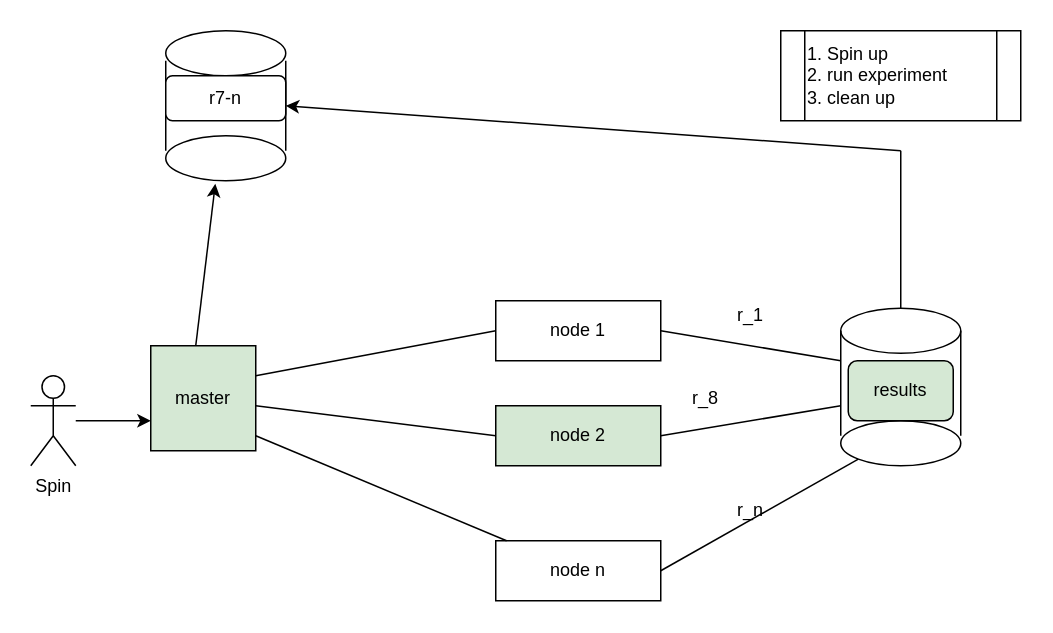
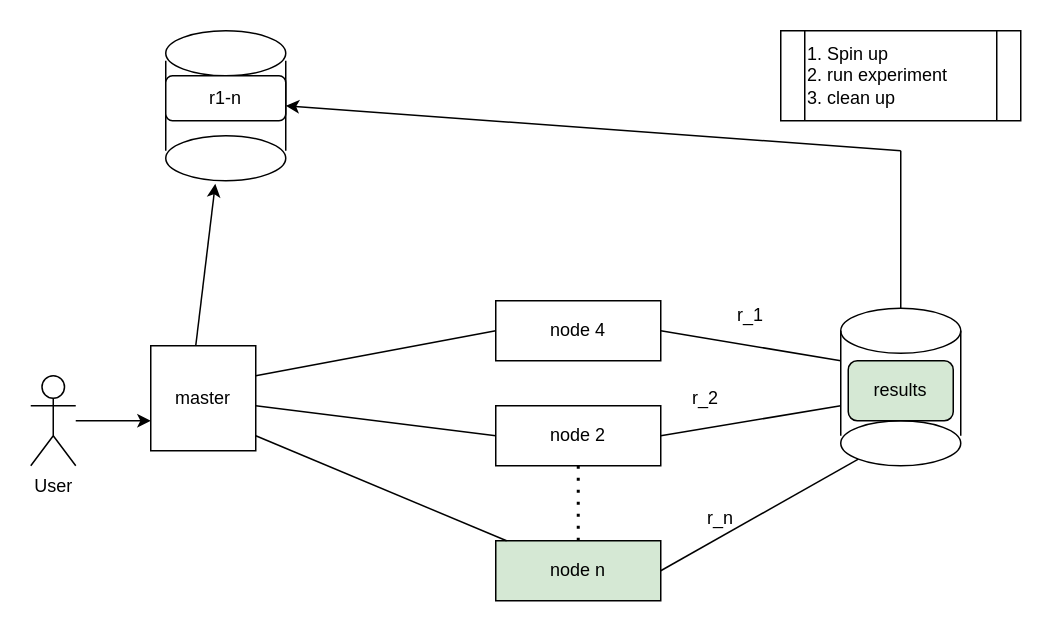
node "r7-n": label "r7-n" -> "r1-n"
node "node 1": label "node 1" -> "node 4"
node "master": fillcolor #d5e8d4 -> #ffffff
node "r_8": label "r_8" -> "r_2"
node "node 2": fillcolor #d5e8d4 -> #ffffff
node "Spin": label "Spin" -> "User"
edge "node 2" -- "node n": added
node "r_n": moved (751, 511) -> (721, 518)
node "node n": fillcolor #ffffff -> #d5e8d4
